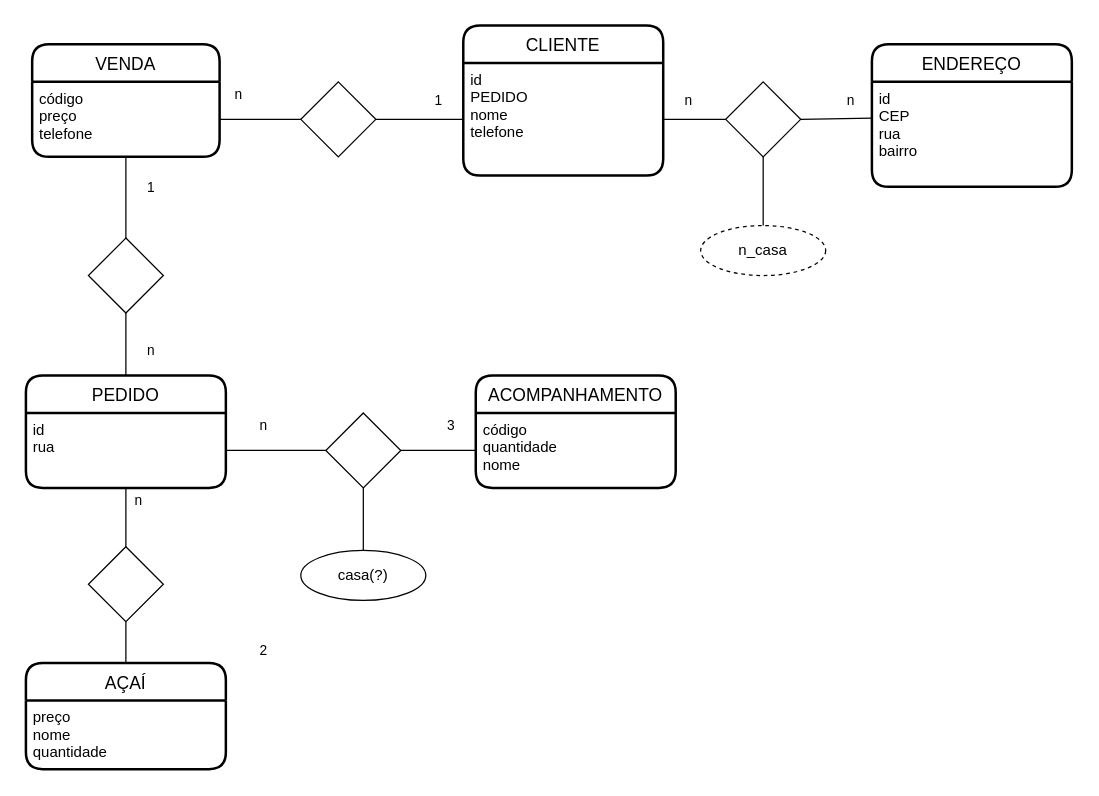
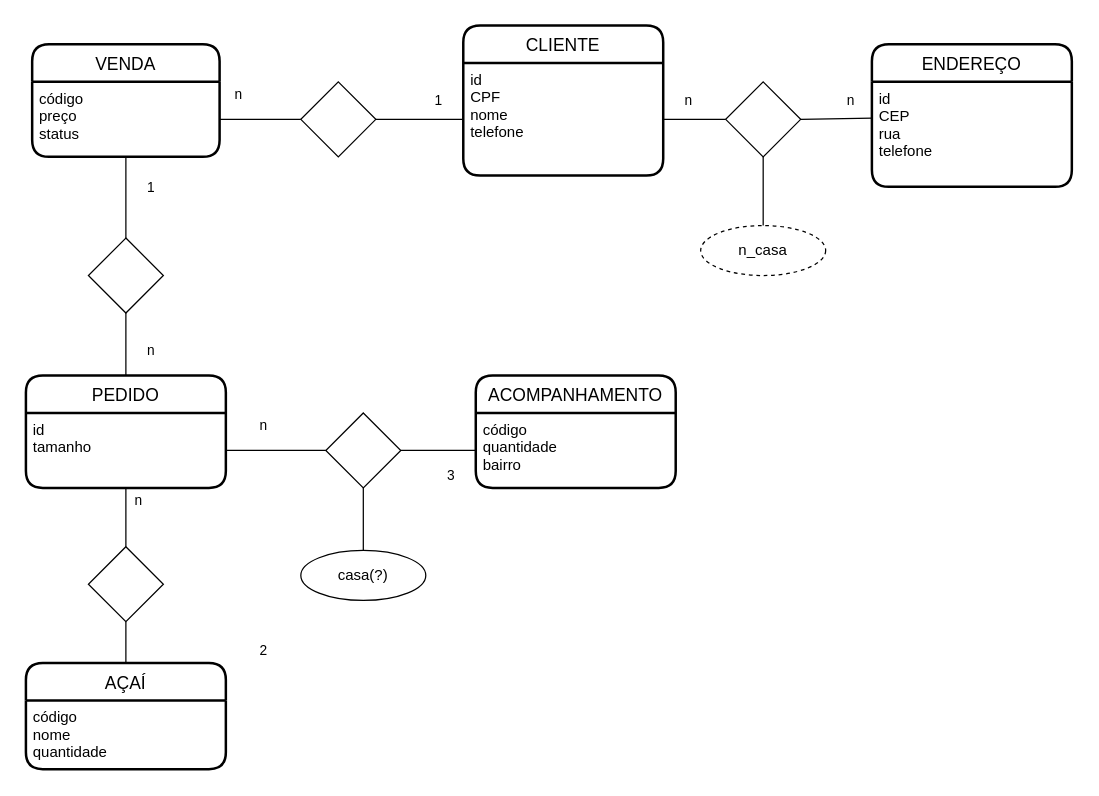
node "id PEDIDO nome telefone": label "id PEDIDO nome telefone" -> "id CPF nome telefone"
node "código preço telefone": label "código preço telefone" -> "código preço status"
node "id CEP rua bairro": label "id CEP rua bairro" -> "id CEP rua telefone"
node "3": moved (451, 426) -> (451, 476)
node "id rua": label "id rua" -> "id tamanho"
node "código quantidade nome": label "código quantidade nome" -> "código quantidade bairro"
node "preço nome quantidade": label "preço nome quantidade" -> "código nome quantidade"
